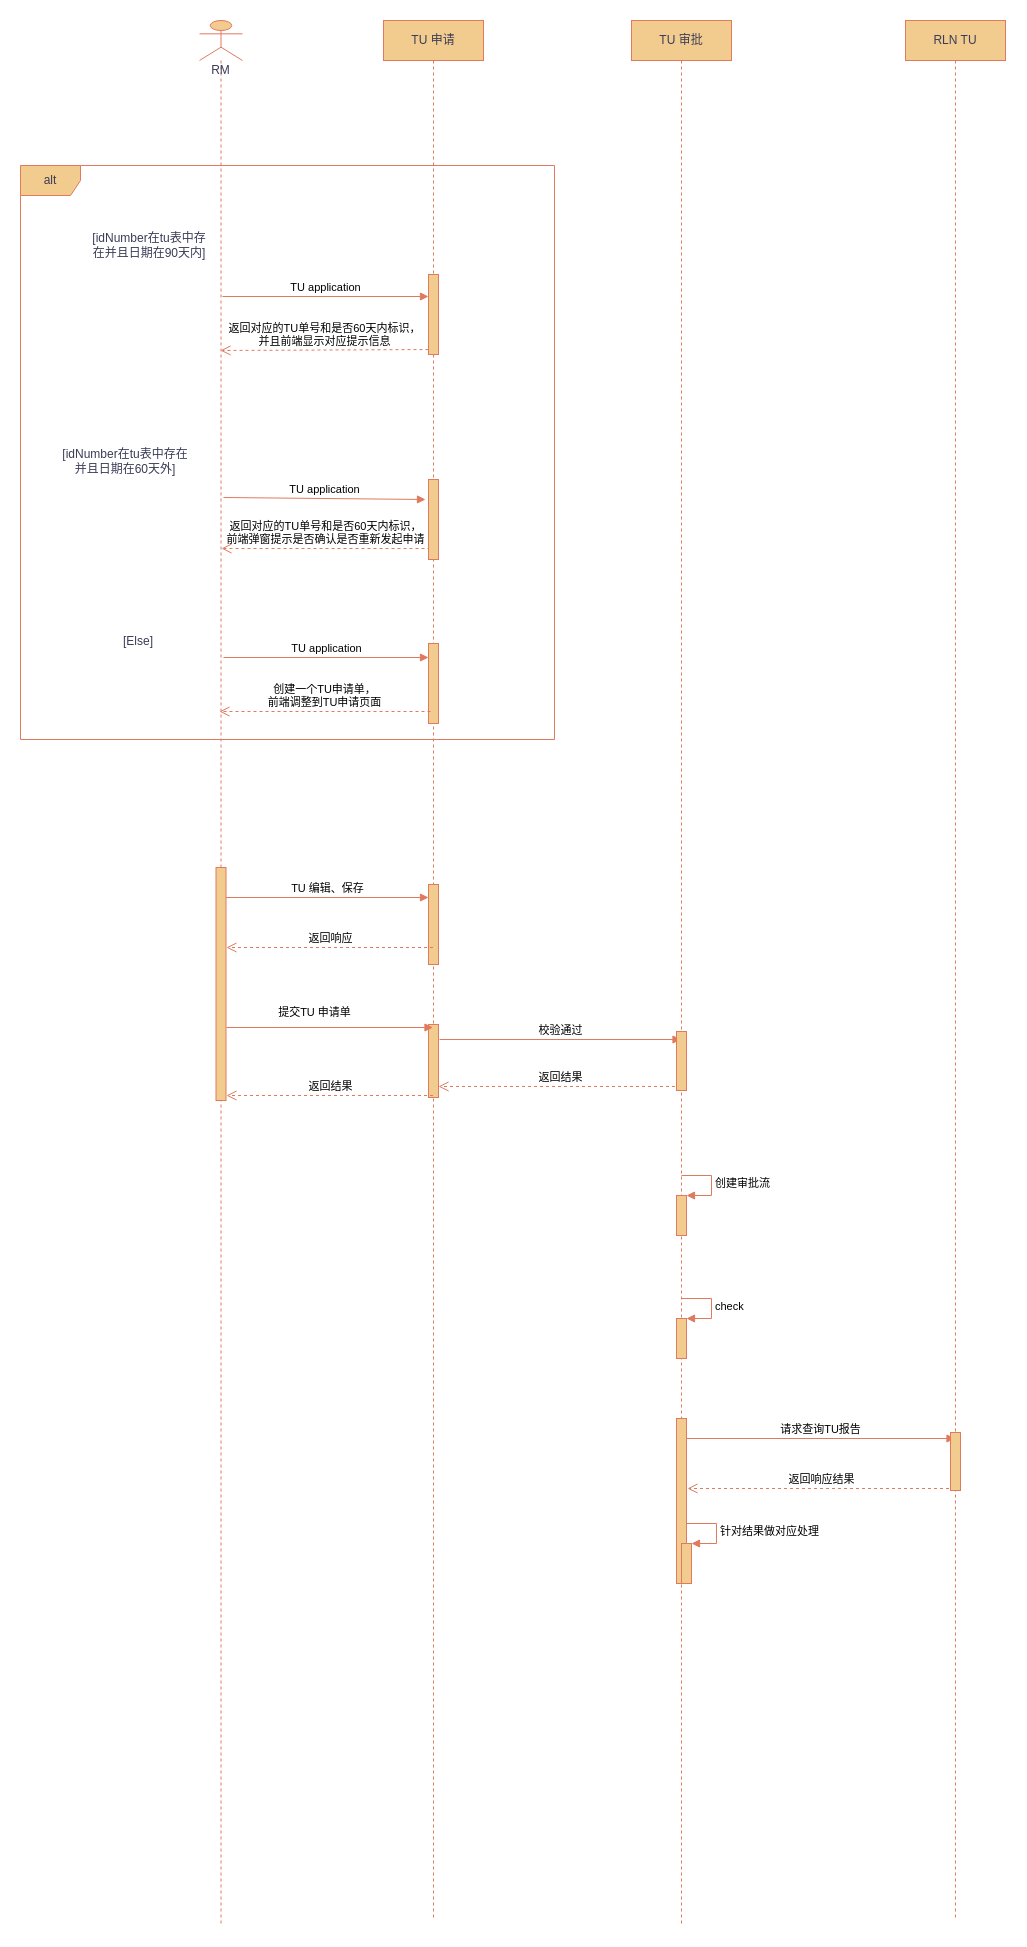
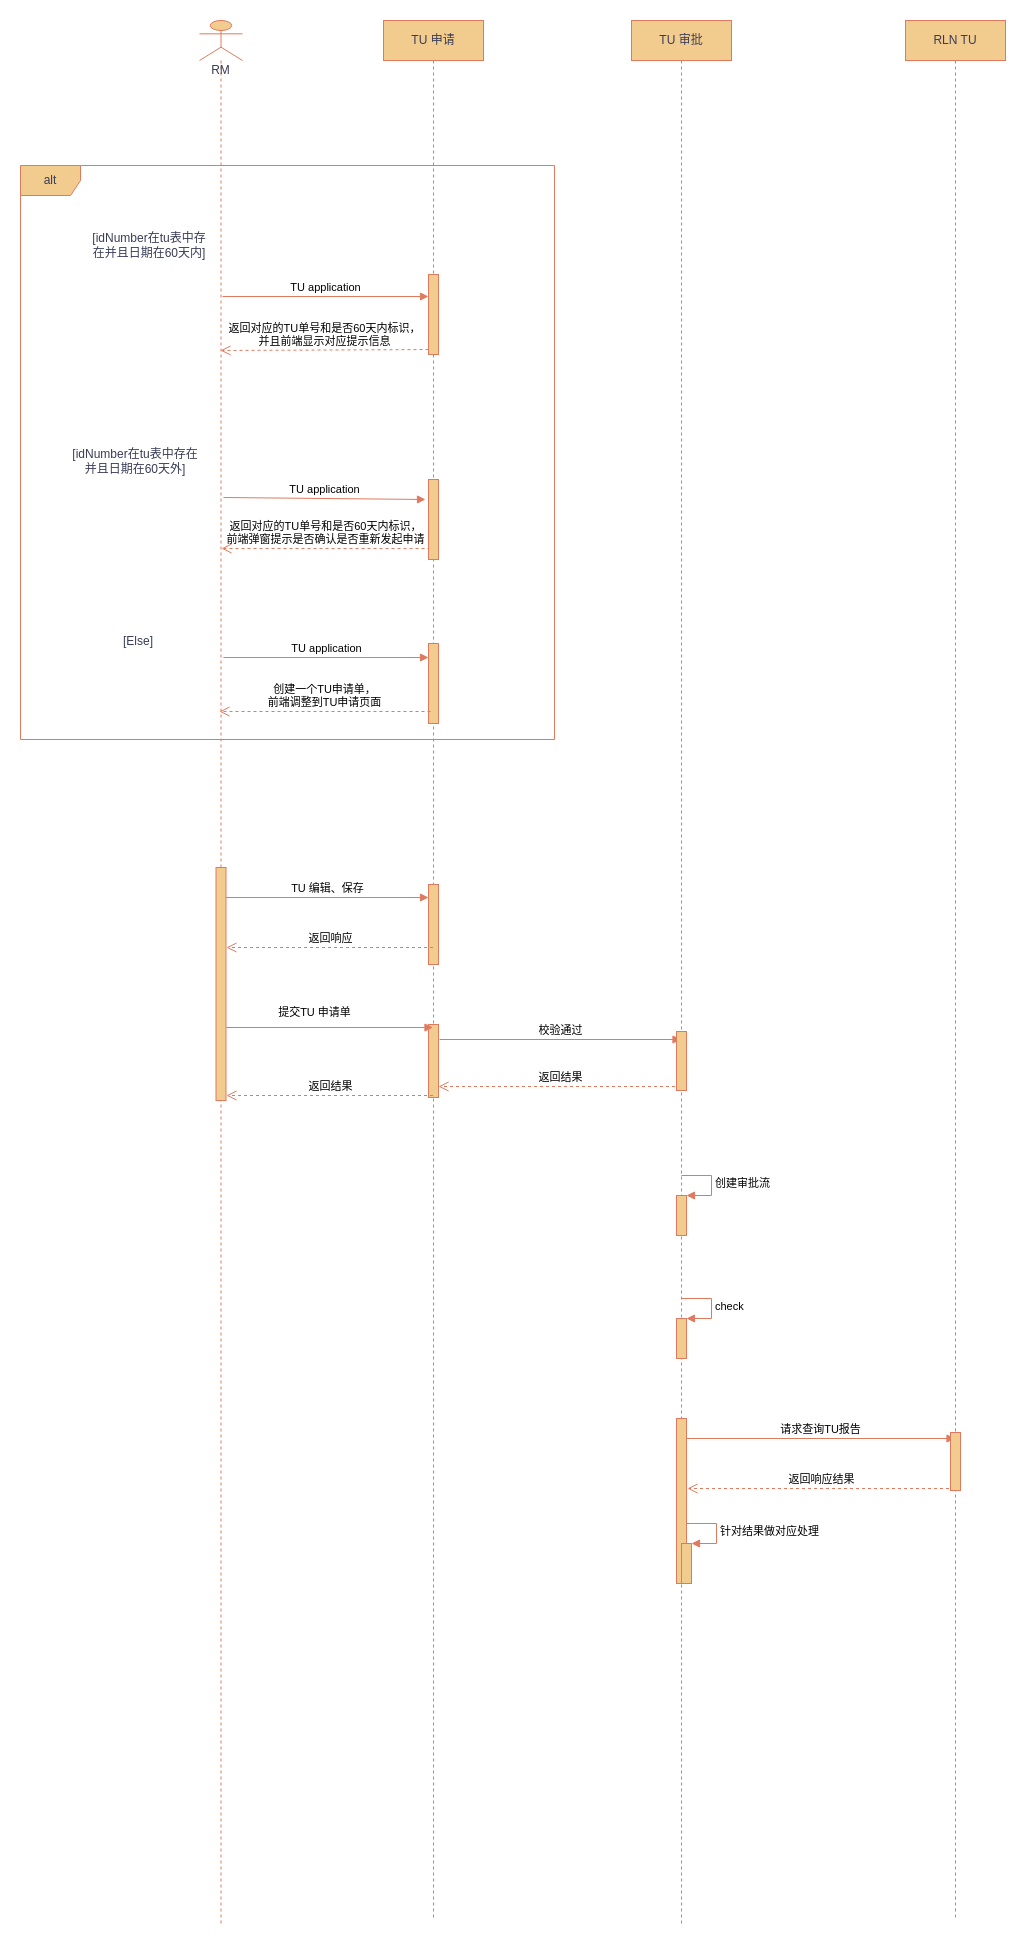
node "[idNumber在tu表中存在并且日期在90天内]": label "[idNumber在tu表中存在并且日期在90天内]" -> "[idNumber在tu表中存在并且日期在60天内]"
node "[idNumber在tu表中存在并且日期在60天外]": moved (126, 462) -> (136, 462)
